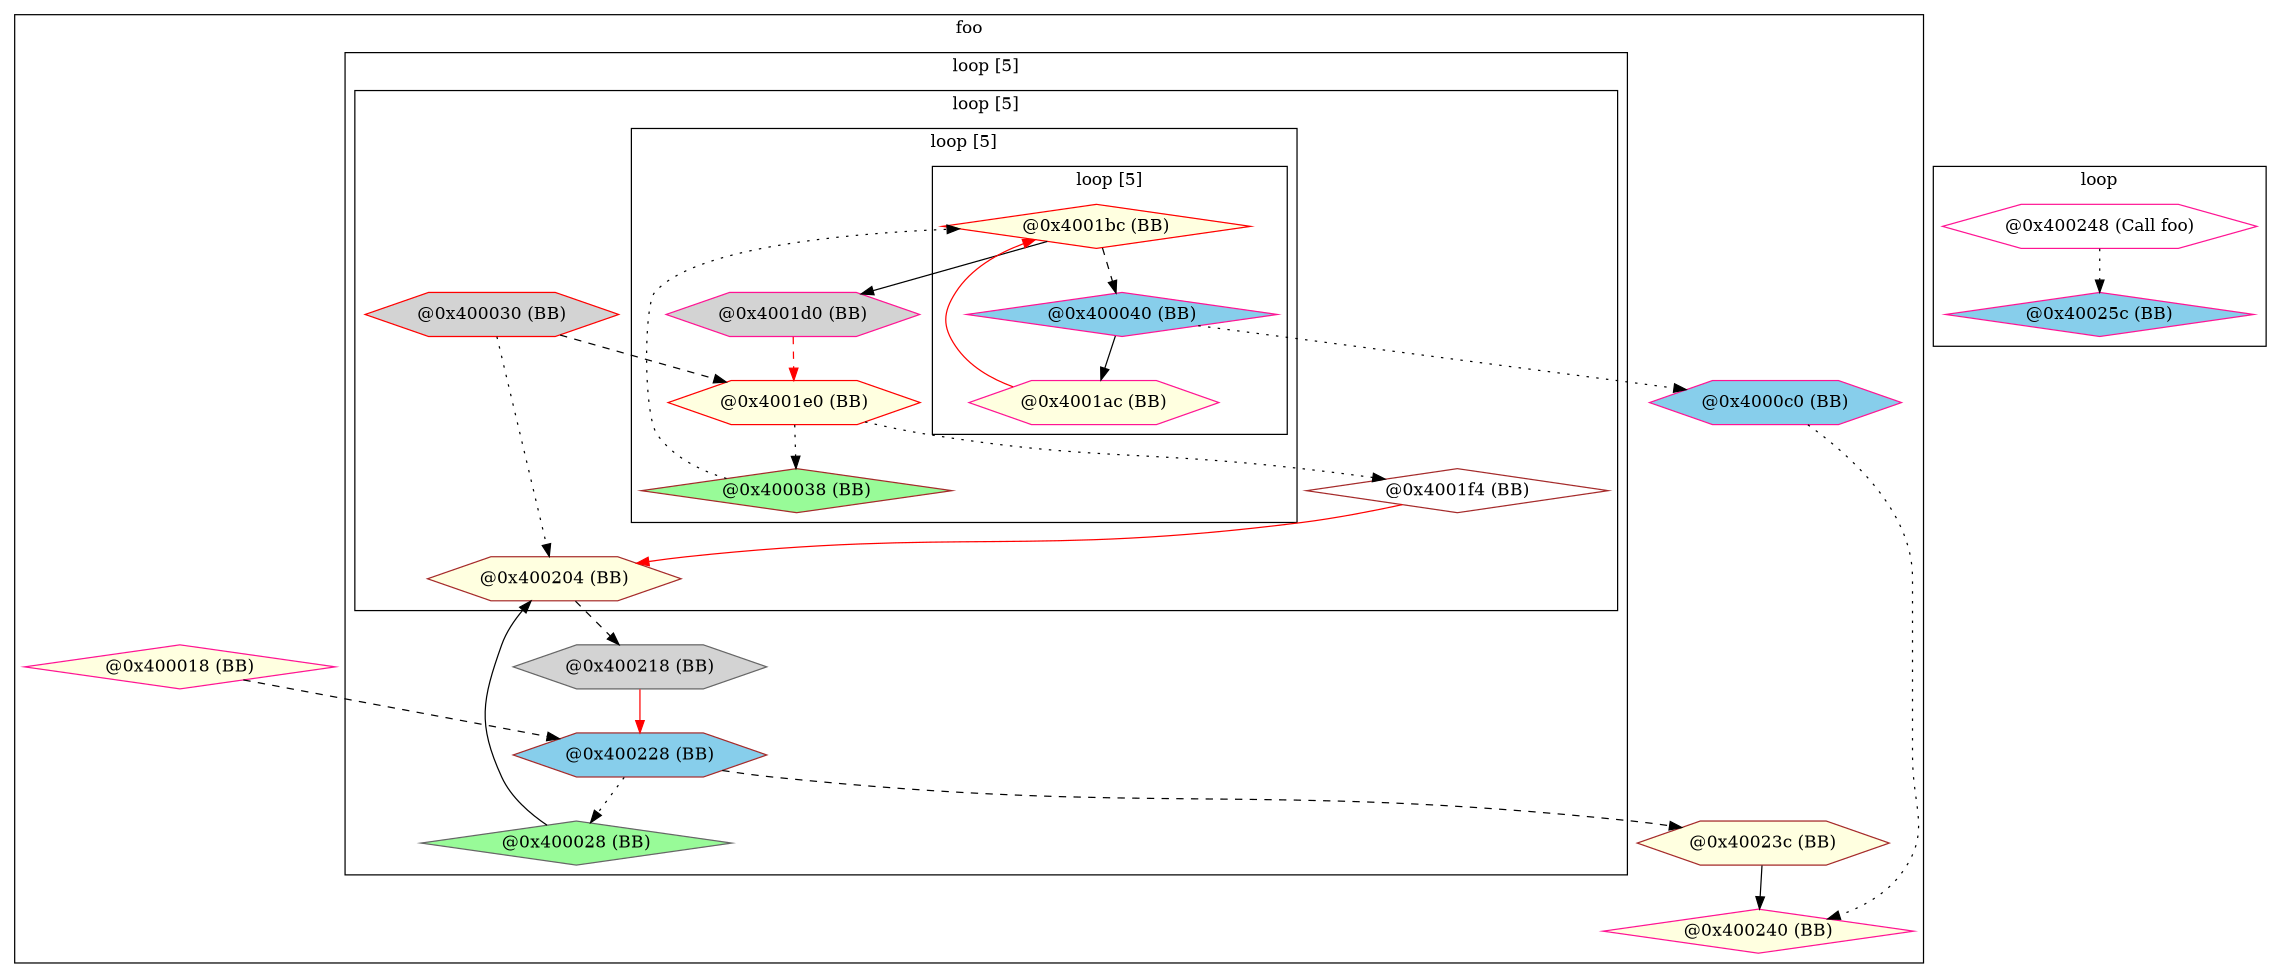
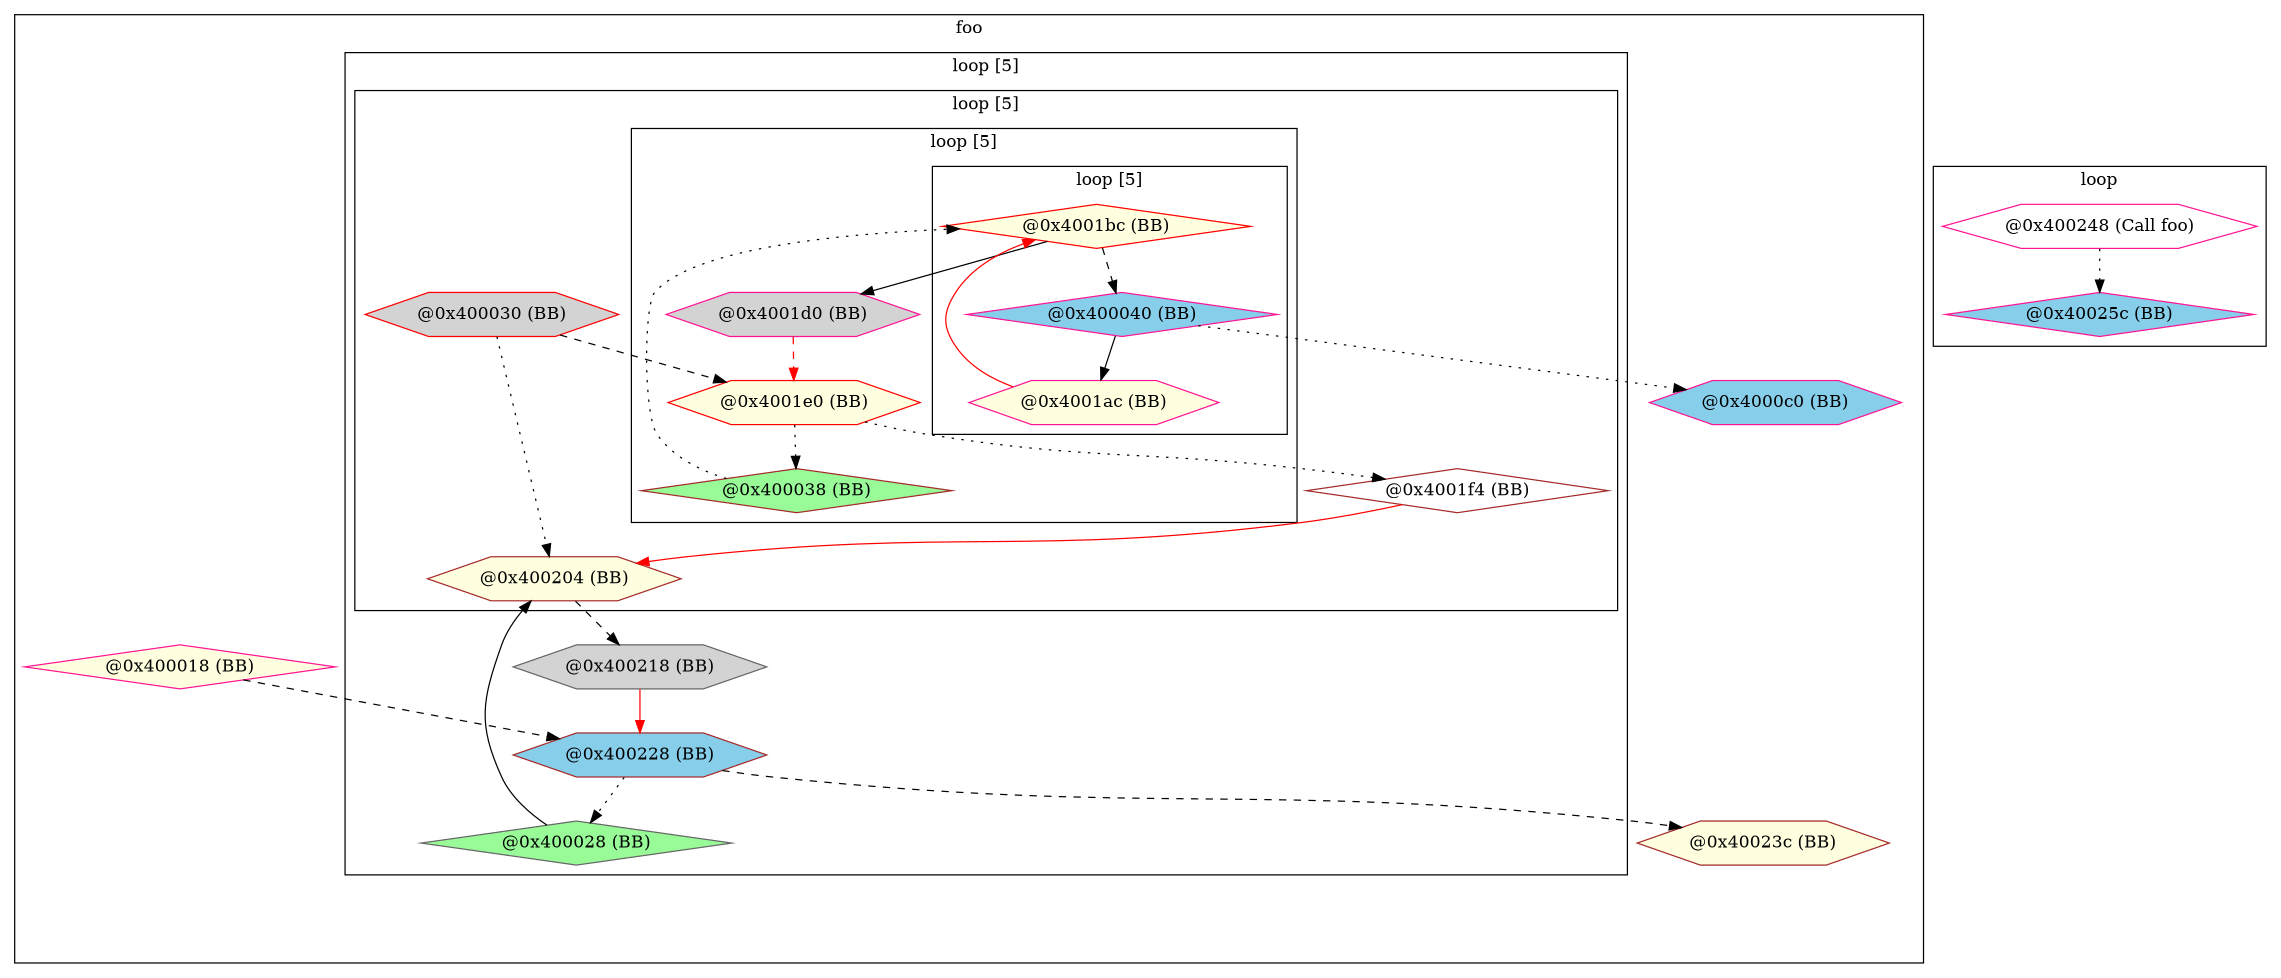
node "@0x400240 (BB)": removed
